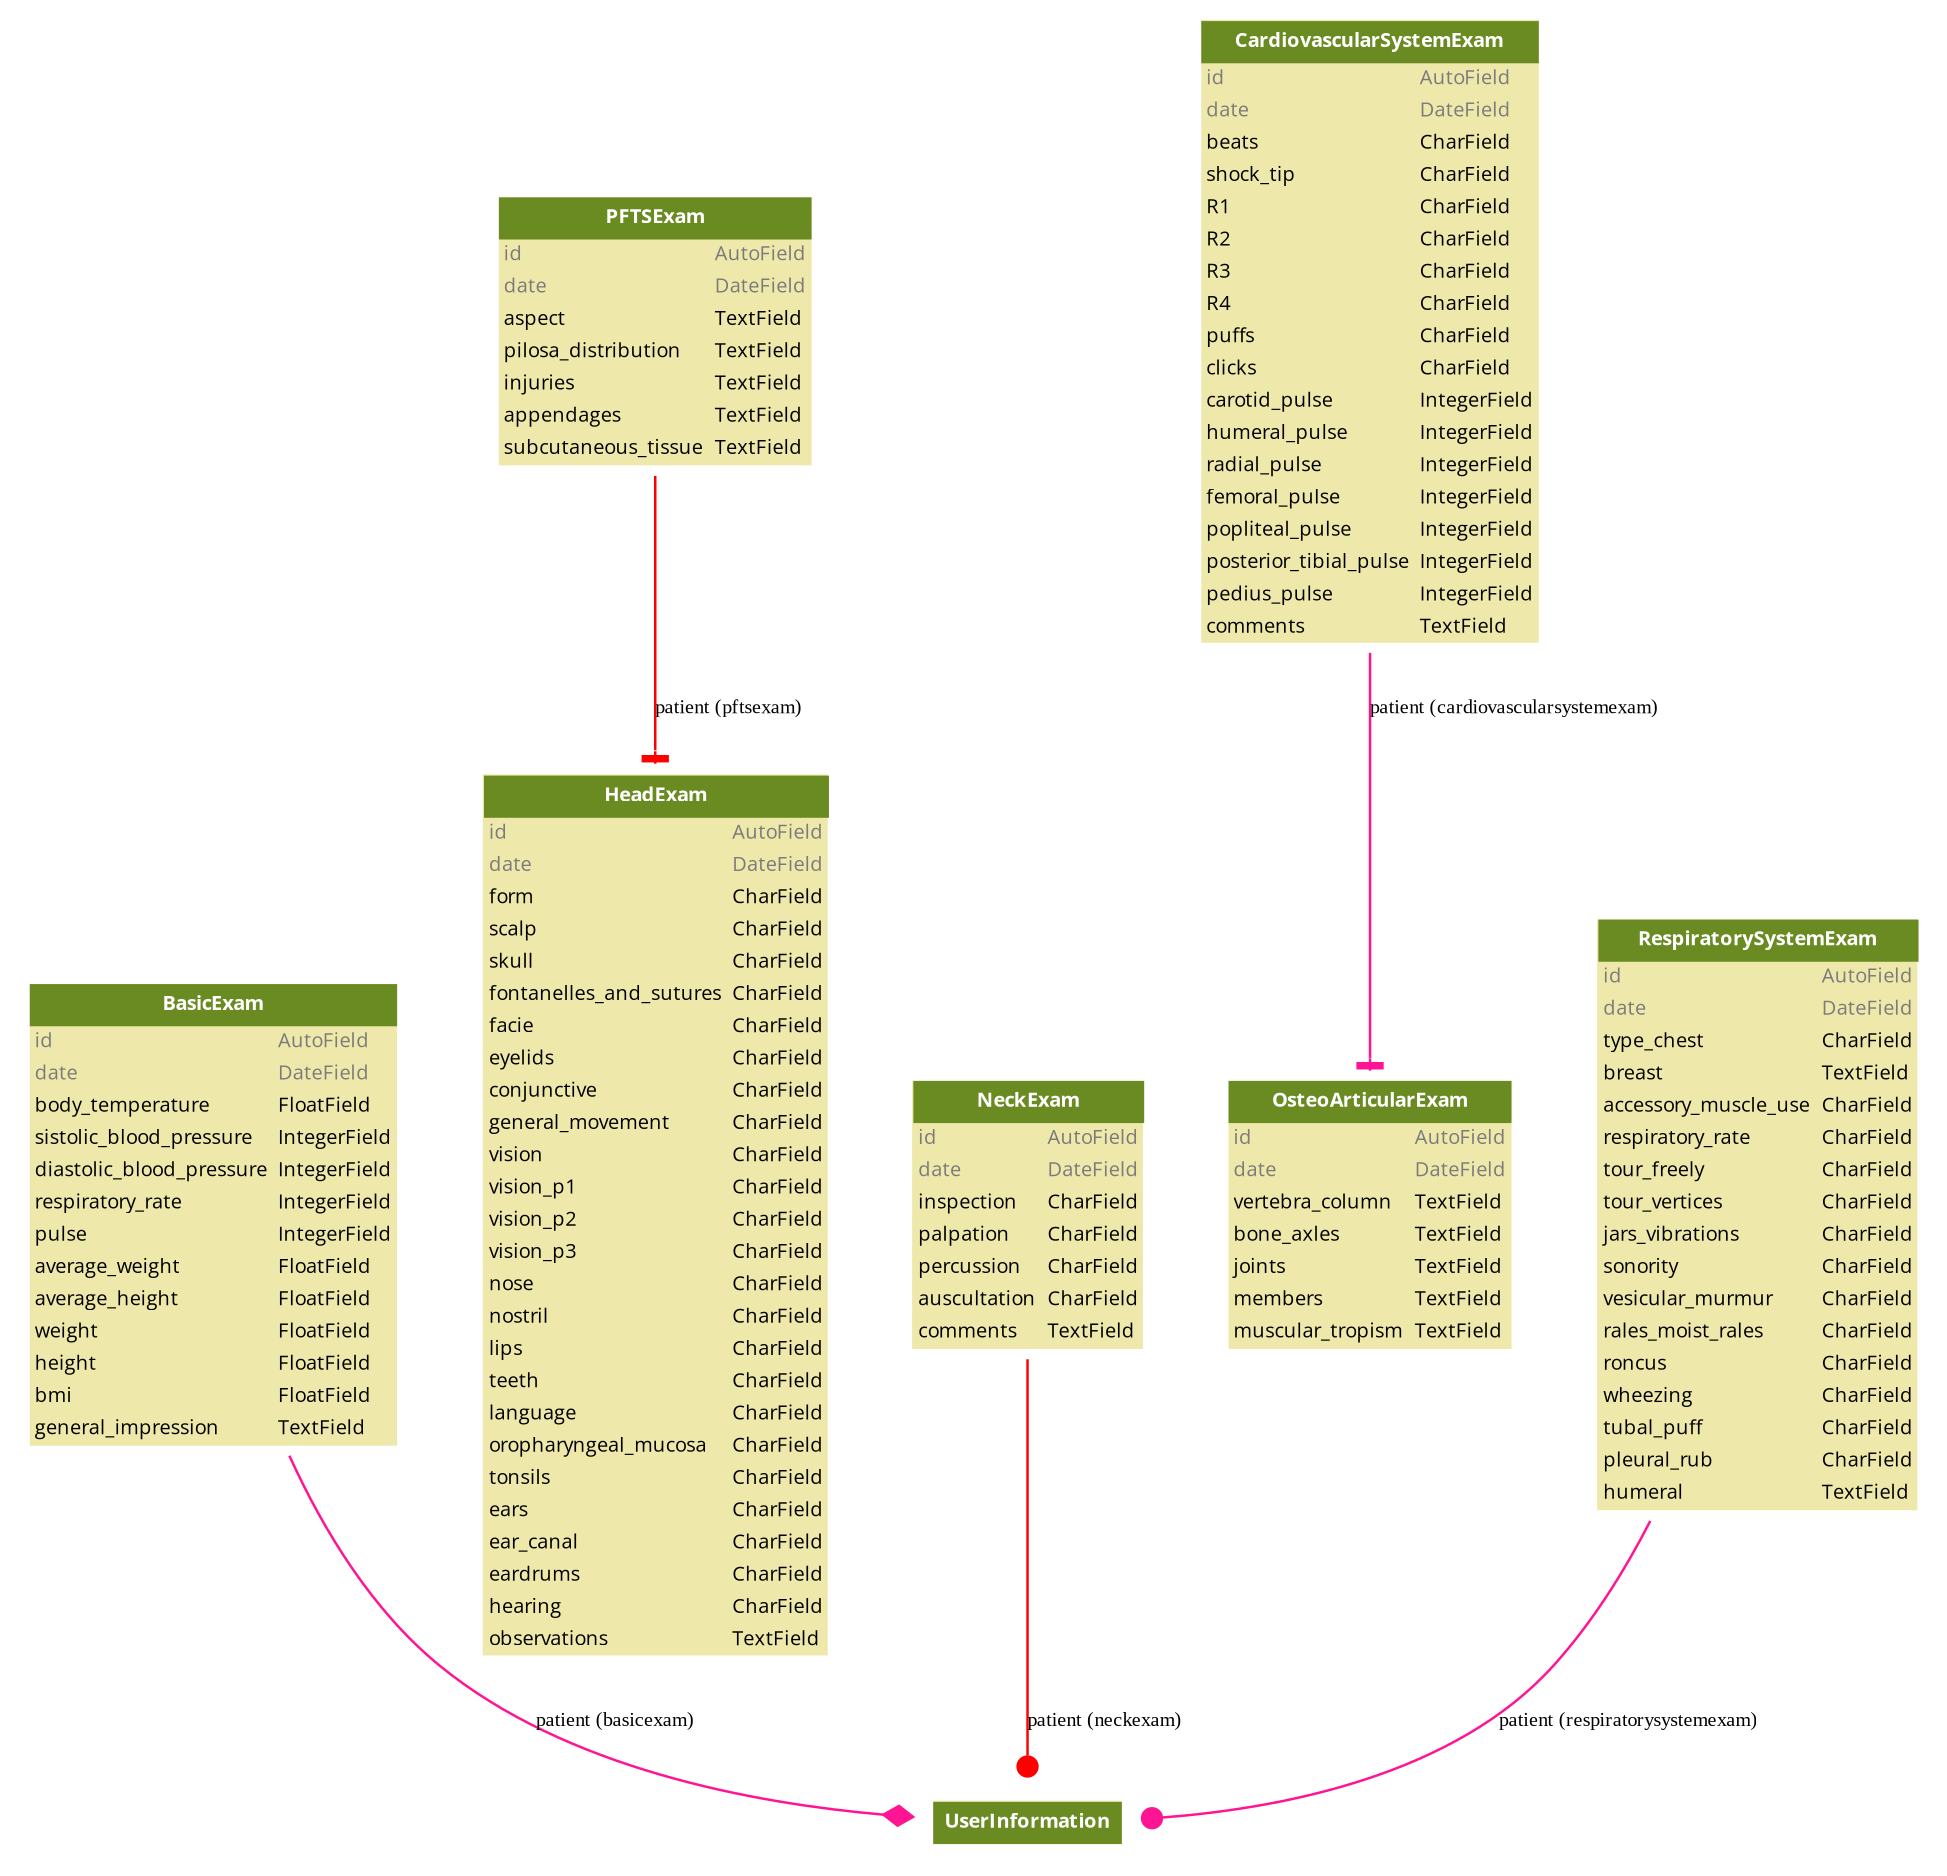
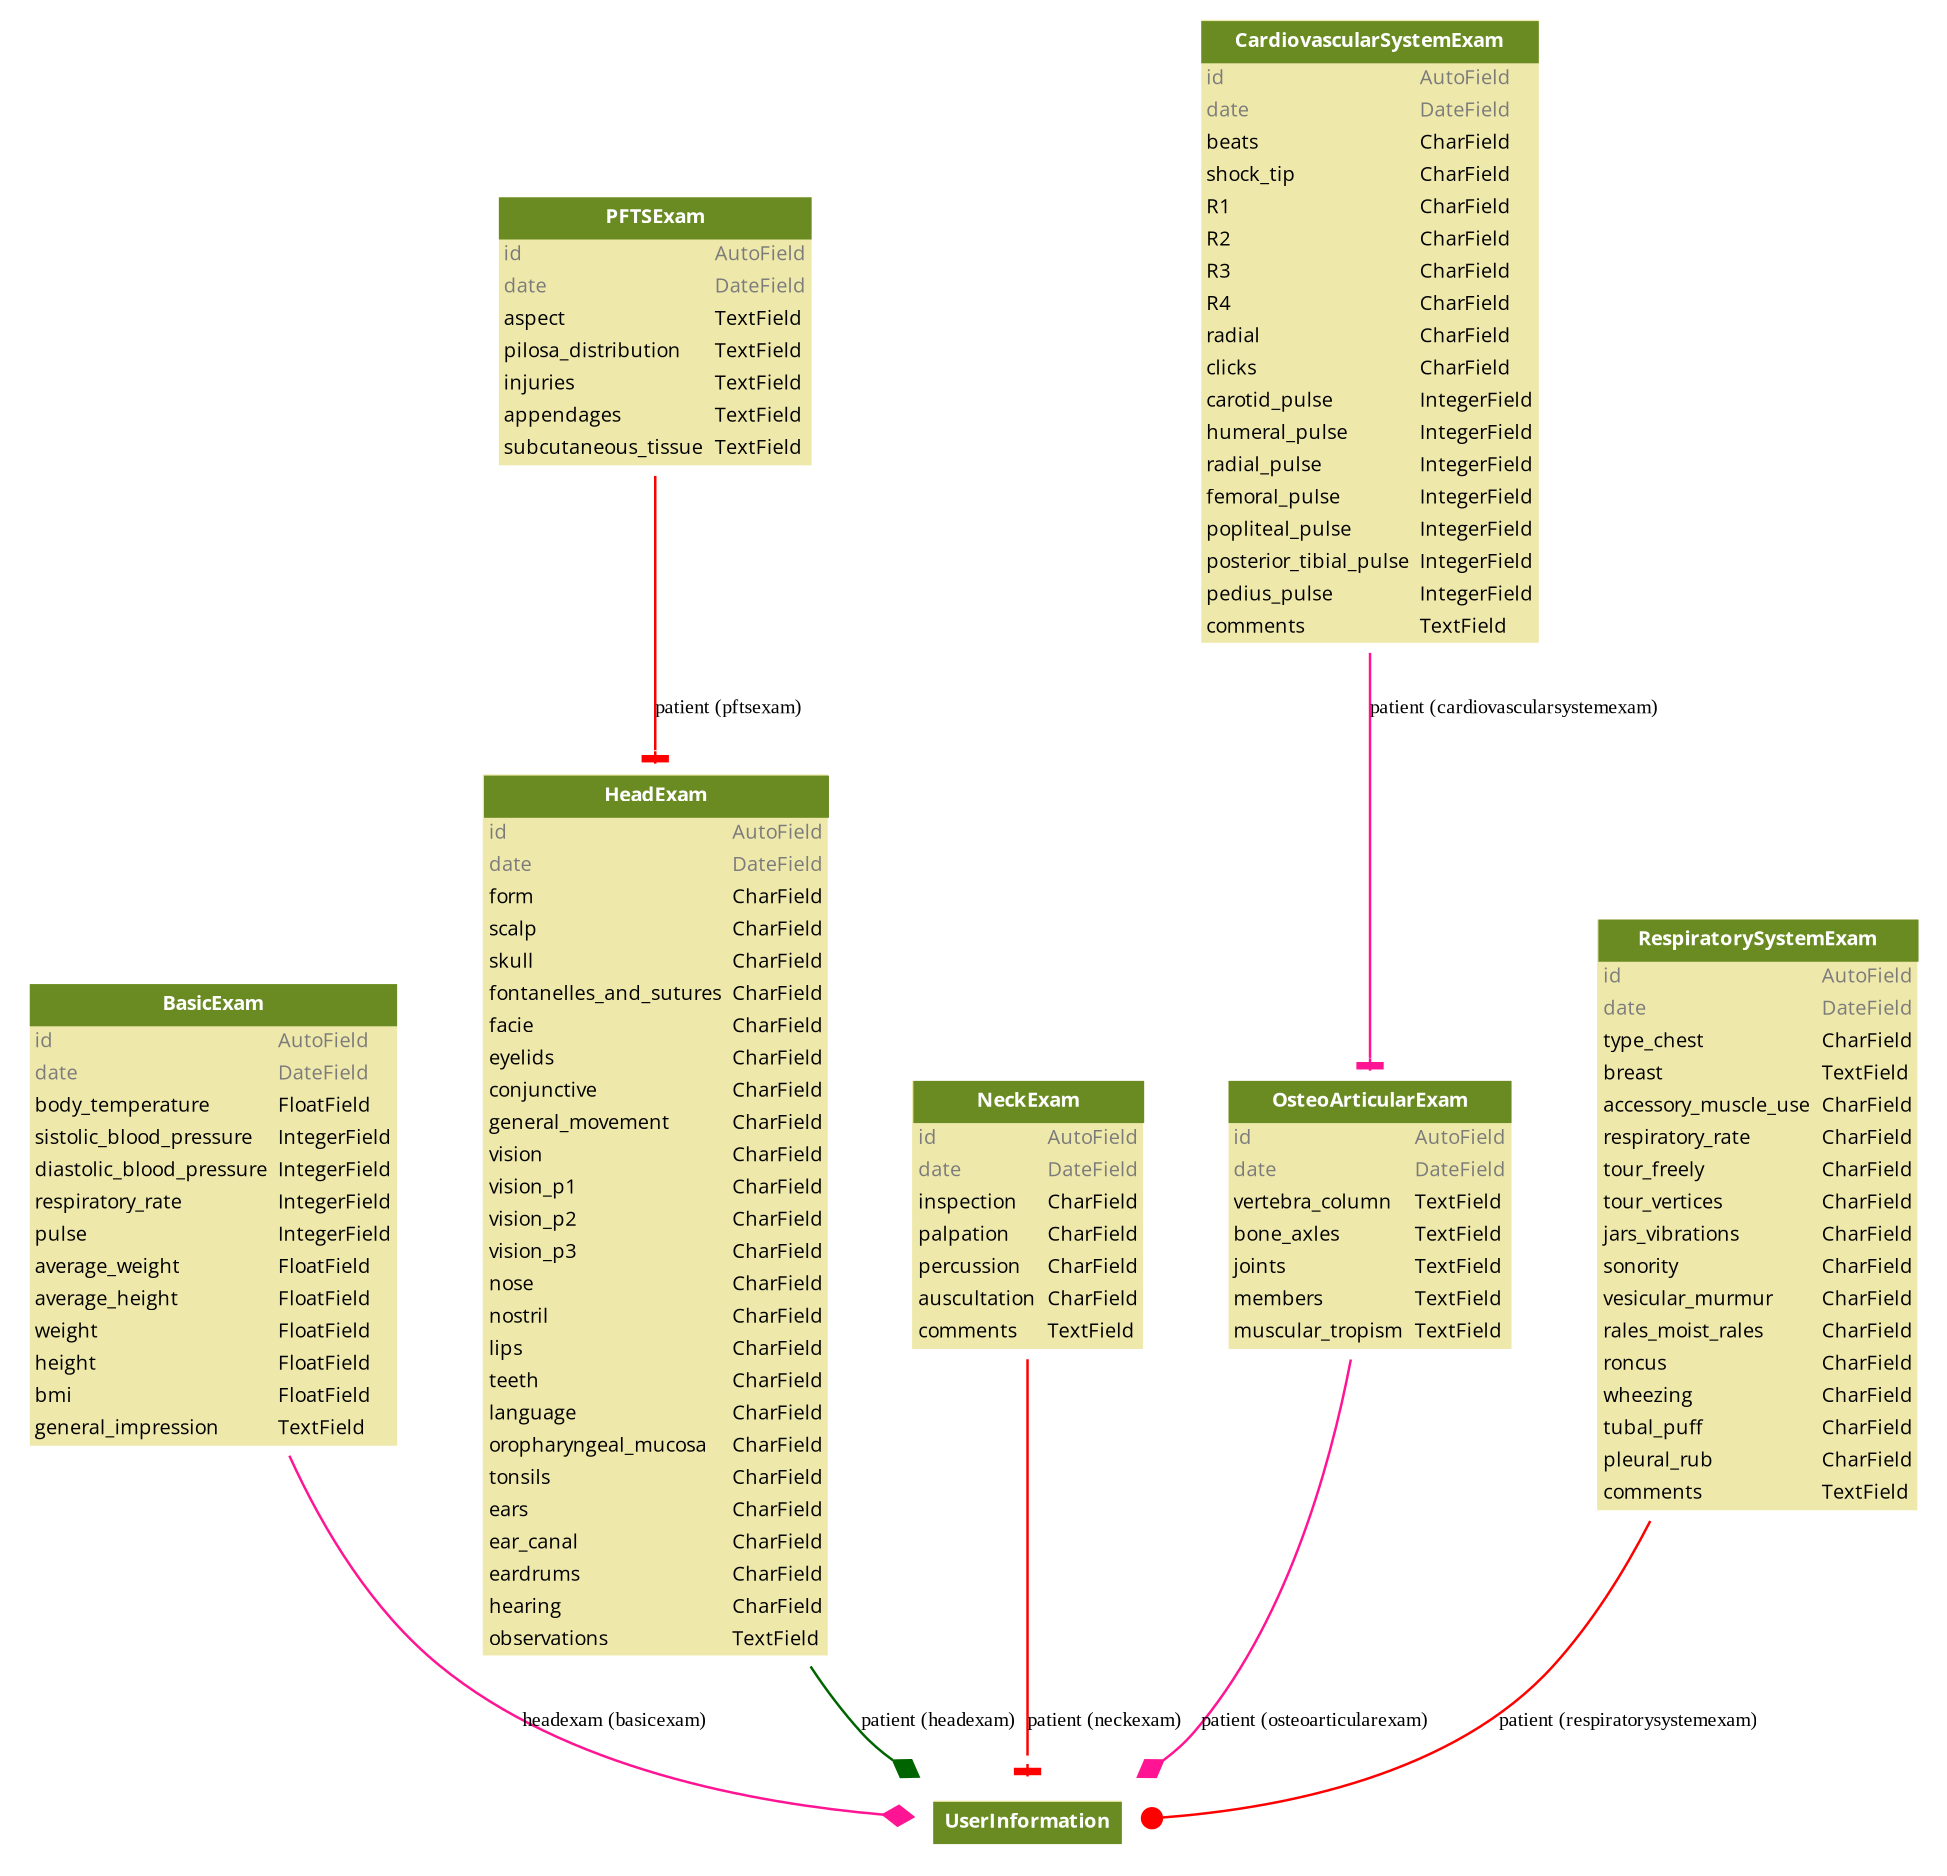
node "CardiovascularSystemExam": text "puffs" -> "radial"
node "RespiratorySystemExam": text "humeral" -> "comments"
edge "NeckExam" -> "UserInformation": arrowhead dot -> tee
edge "OsteoArticularExam" -> "UserInformation": added, label "patient (osteoarticularexam)"
edge "HeadExam" -> "UserInformation": added, label "patient (headexam)"
edge "BasicExam" -> "UserInformation": label "patient (basicexam)" -> "headexam (basicexam)"
edge "RespiratorySystemExam" -> "UserInformation": color deeppink -> red
